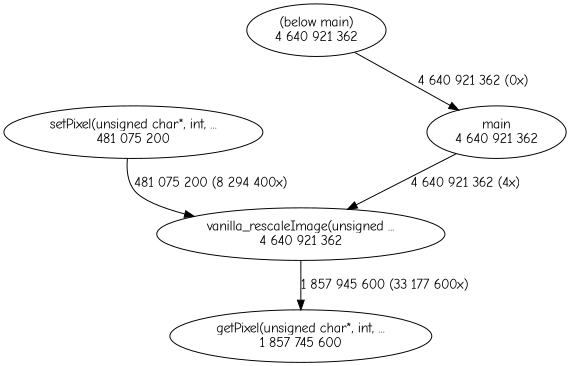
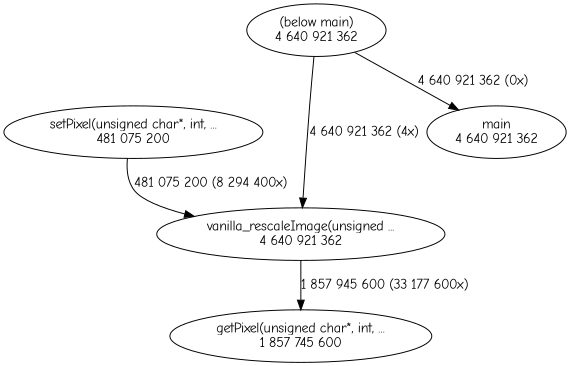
edge "main 4 640 921 362" -> "vanilla_rescaleImage(unsigned ... 4 640 921 362": now "(below main) 4 640 921 362" -> "vanilla_rescaleImage(unsigned ... 4 640 921 362"
